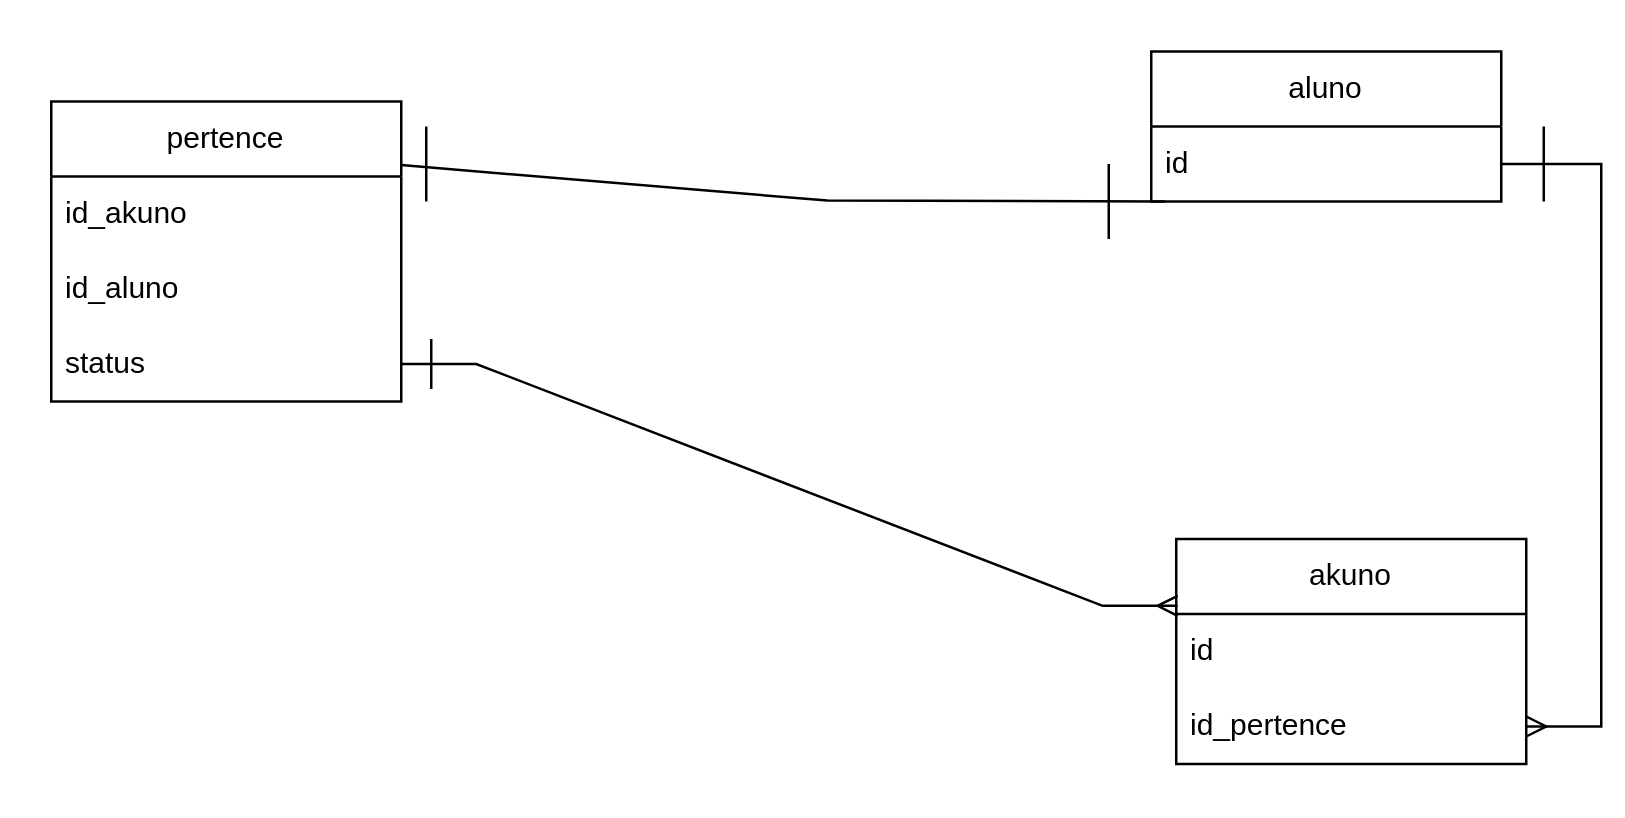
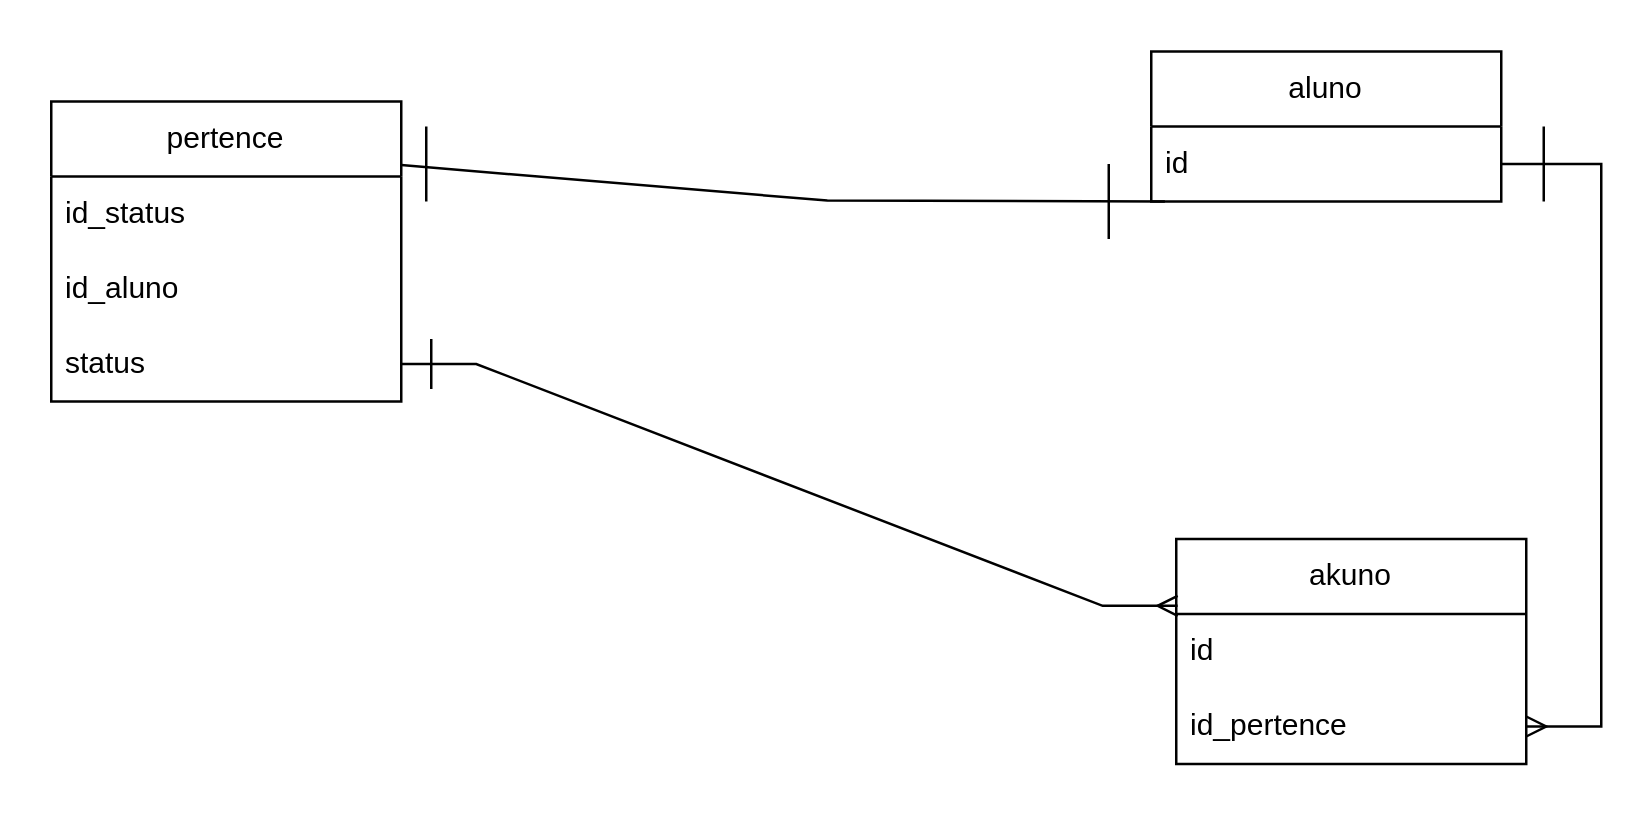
node "id_akuno": label "id_akuno" -> "id_status"
